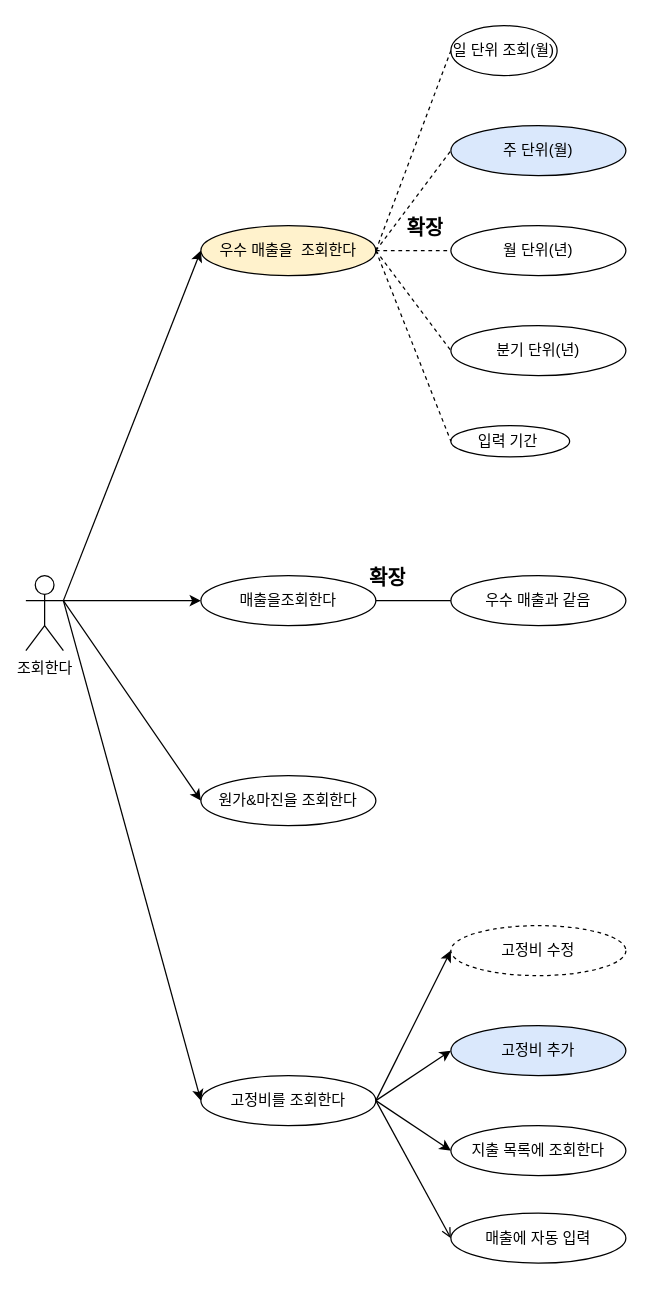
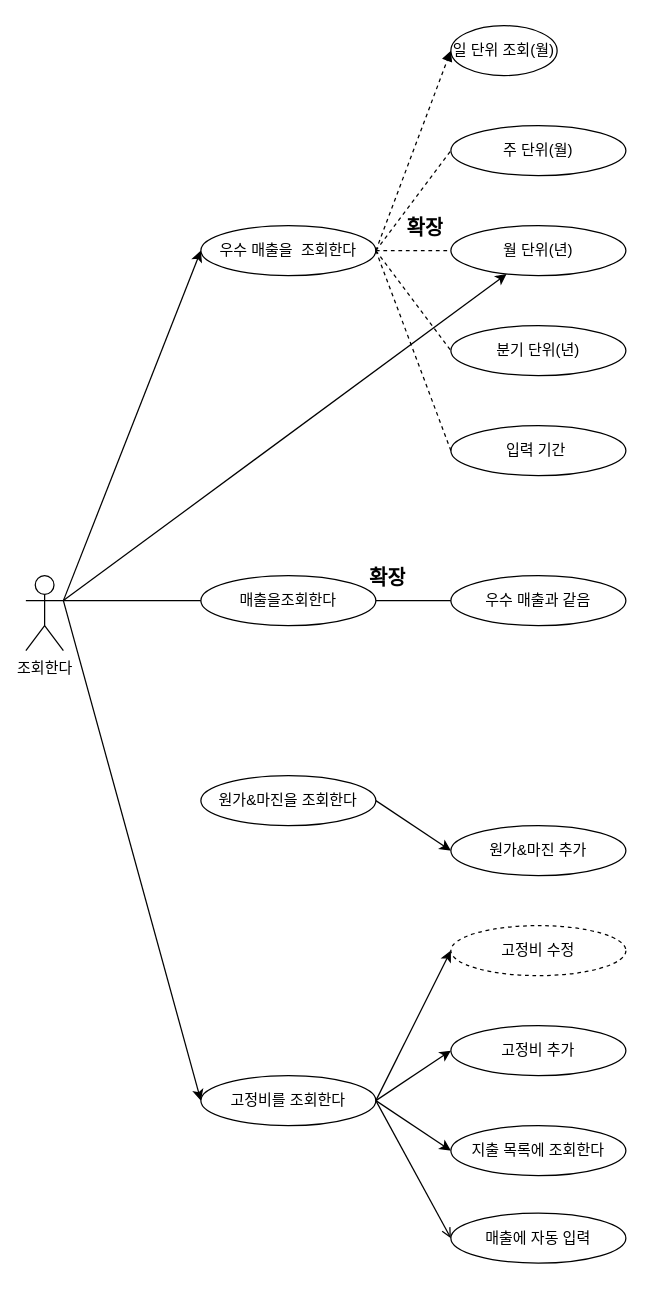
edge "일 단위 조회(월)" -- "우수 매출을 조회한다": arrowhead none -> block
node "주 단위(월)": fillcolor #dae8fc -> #ffffff
node "우수 매출을 조회한다": fillcolor #fff2cc -> #ffffff
node "입력 기간": size 119x31 -> 175x50
edge "조회한다" -> "매출을조회한다": arrowhead classic -> none
edge "조회한다" -> "원가&마진을 조회한다": now "조회한다" -> "월 단위(년)"
edge "원가&마진을 조회한다" -> "원가&마진 추가": added
node "원가&마진 추가": added
node "고정비 추가": fillcolor #dae8fc -> #ffffff
